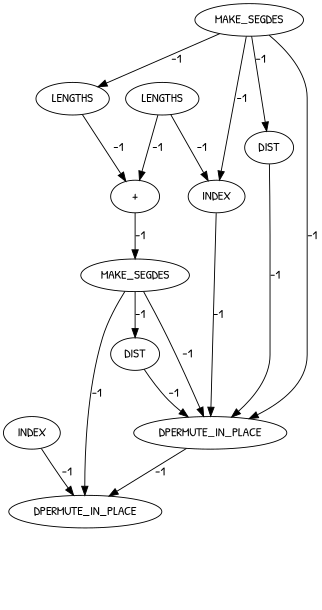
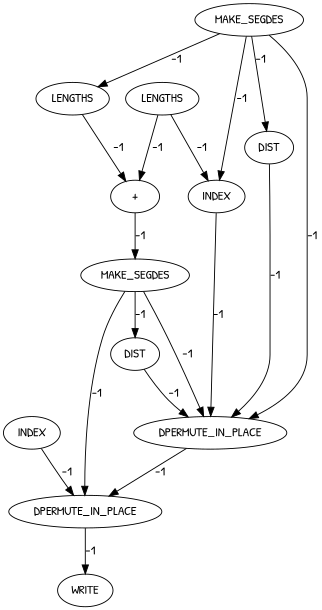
node "WRITE": added
